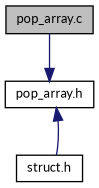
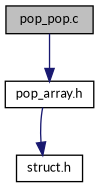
node "pop_array.c": label "pop_array.c" -> "pop_pop.c"
edge "struct.h" -> "pop_array.h": reversed
